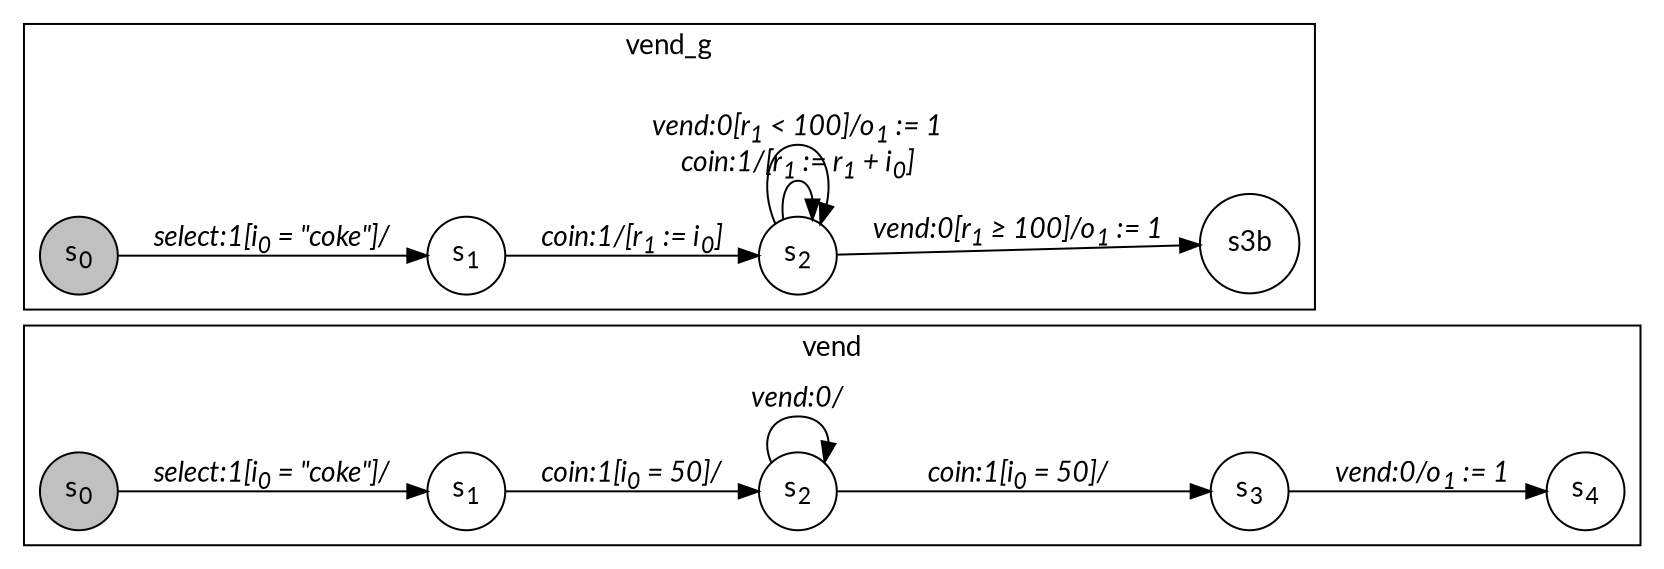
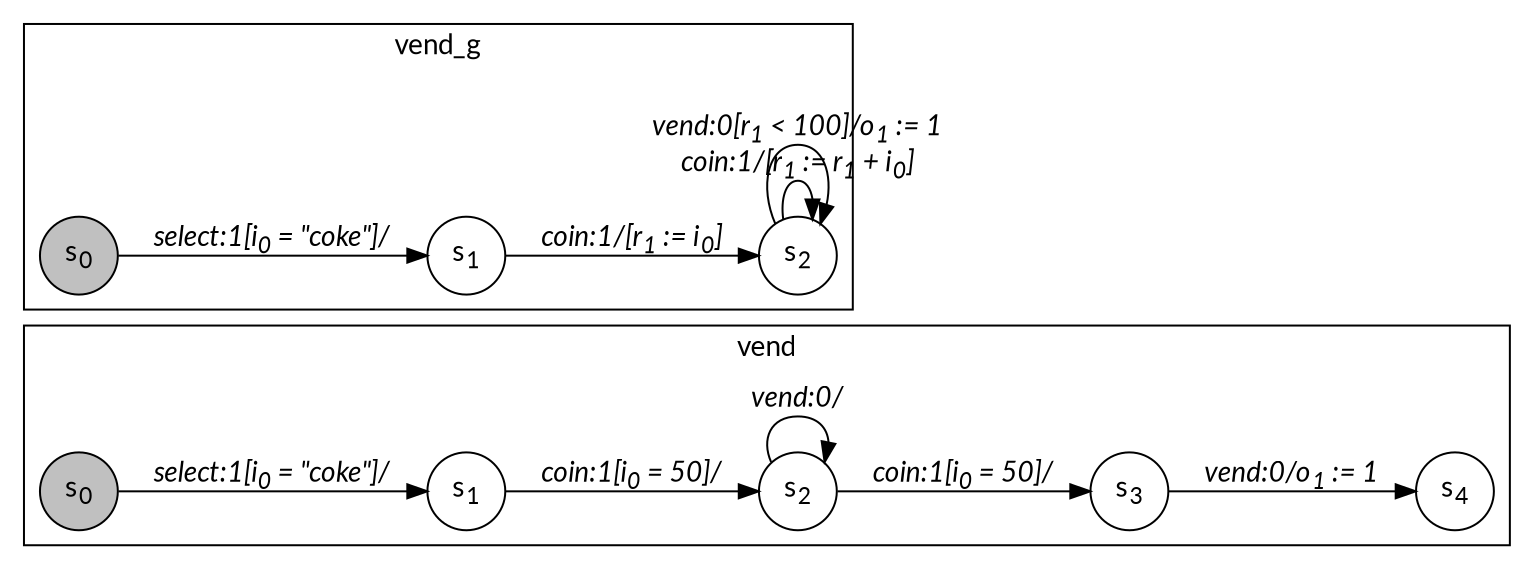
node "s3b": removed
